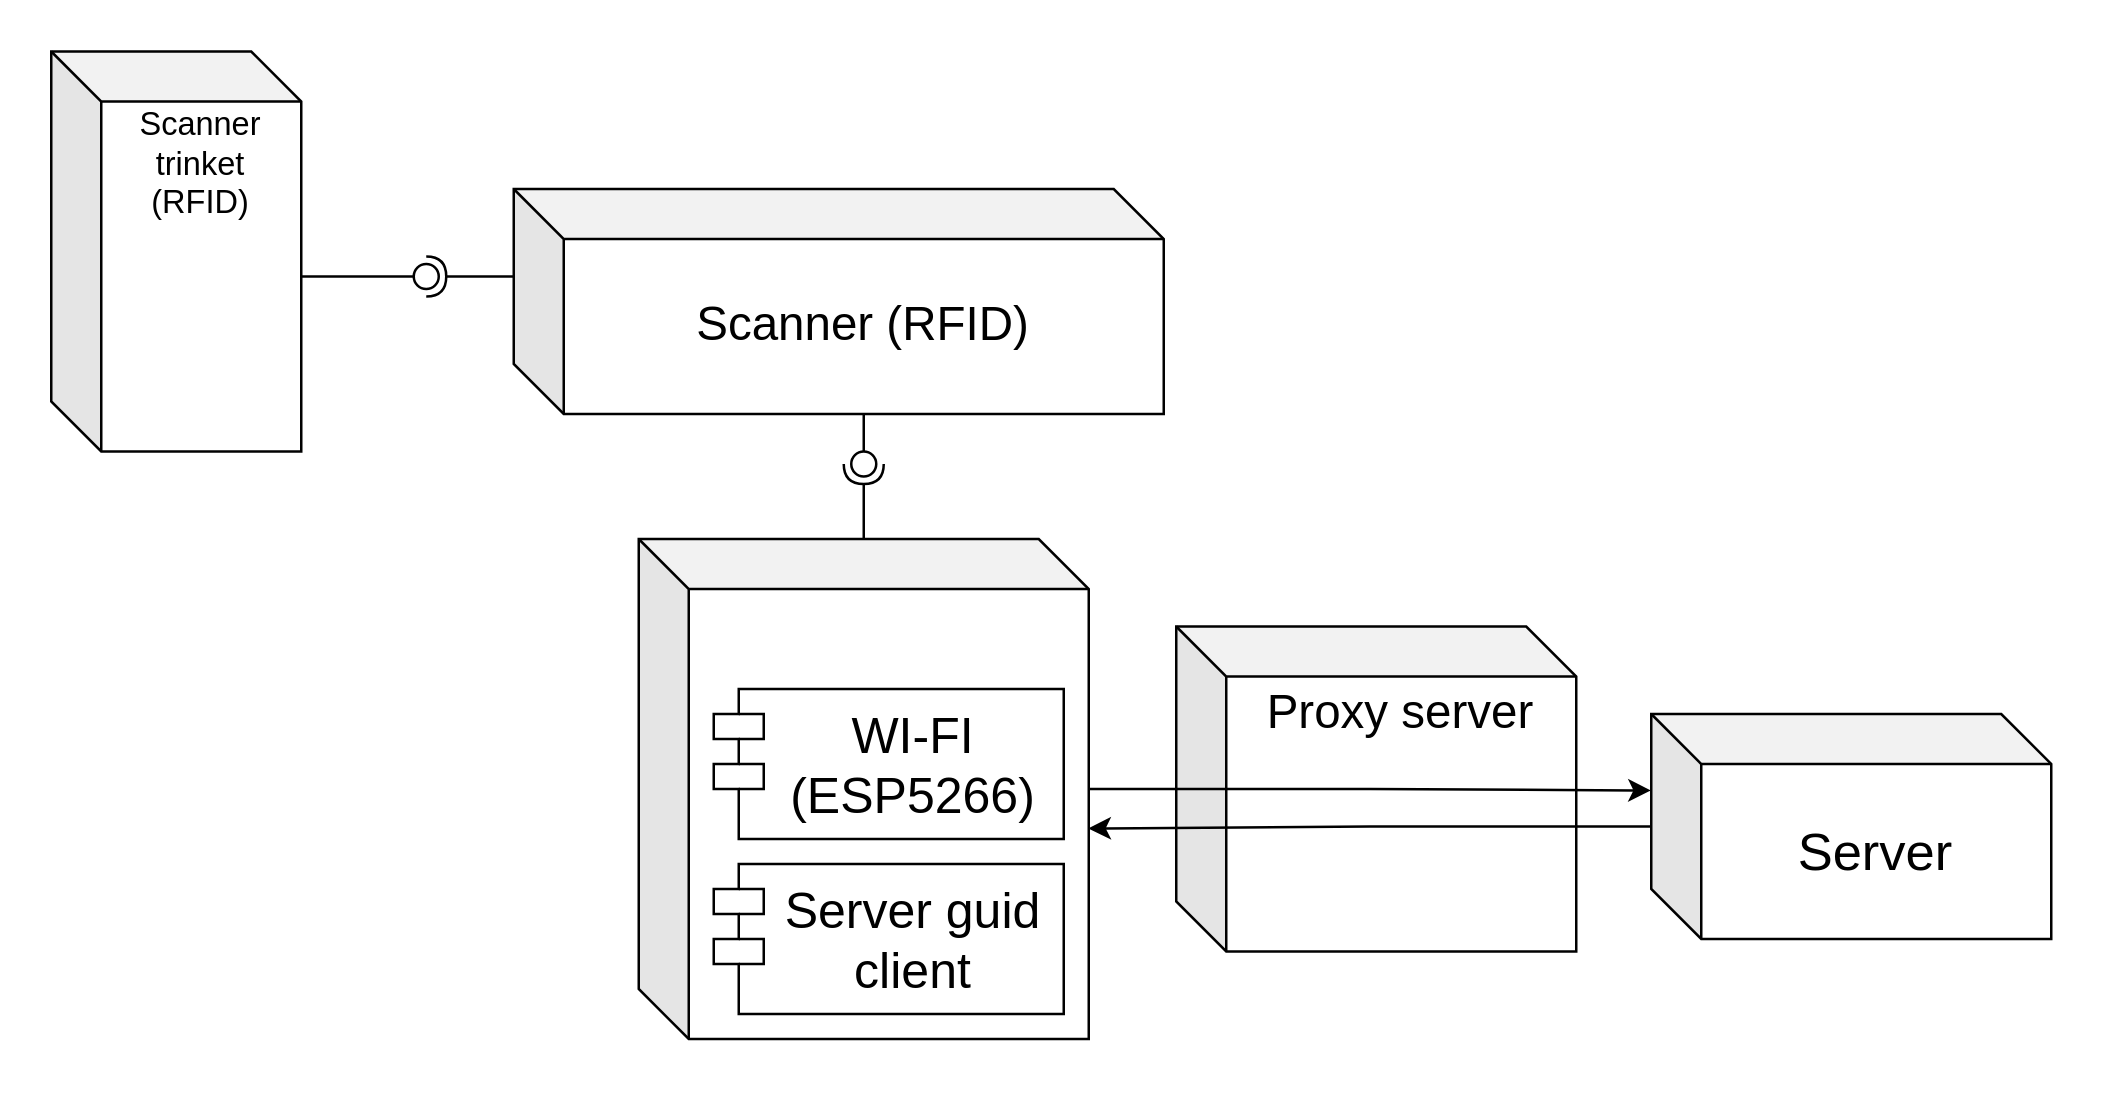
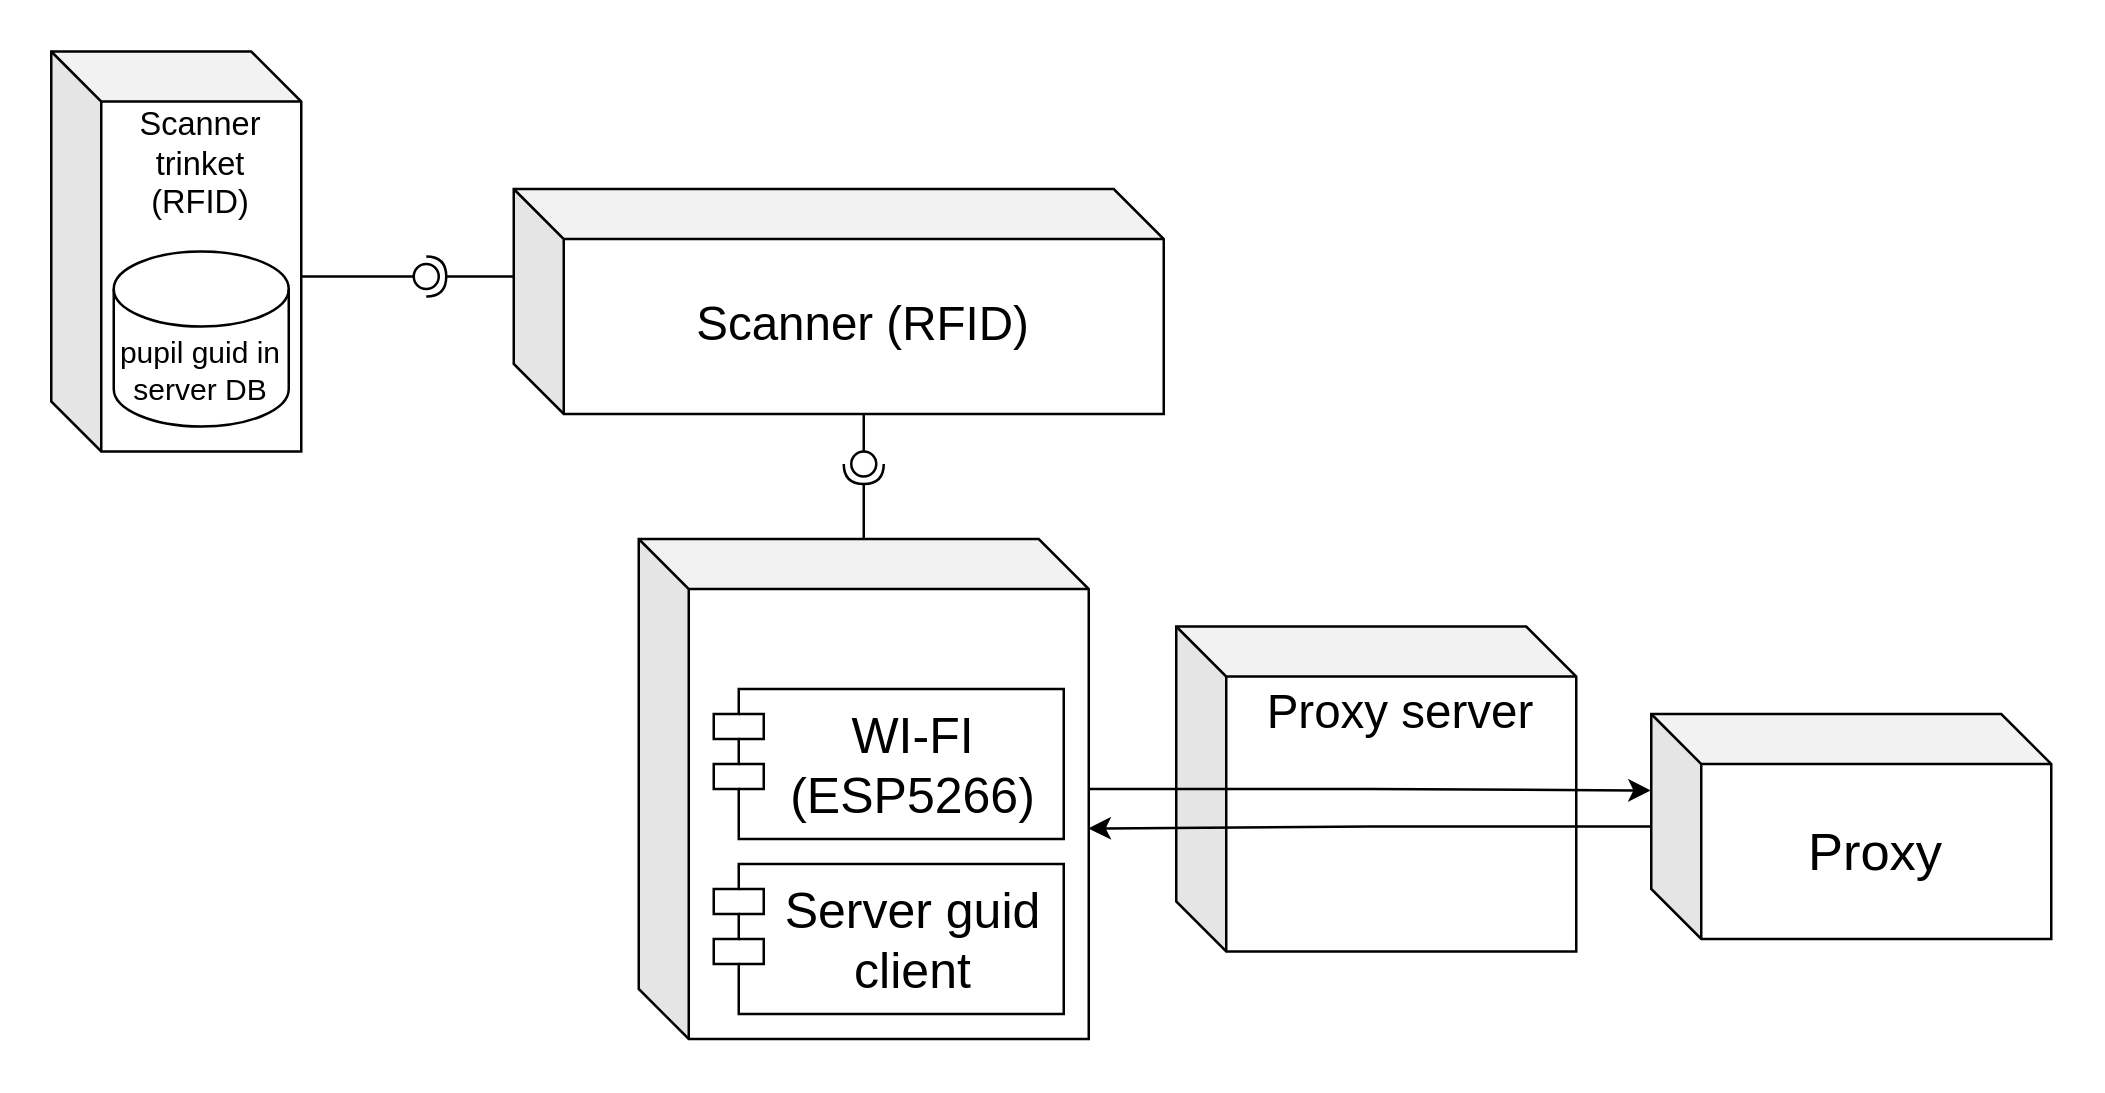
node "pupil guid in server DB": added
node "Server": label "Server" -> "Proxy"
